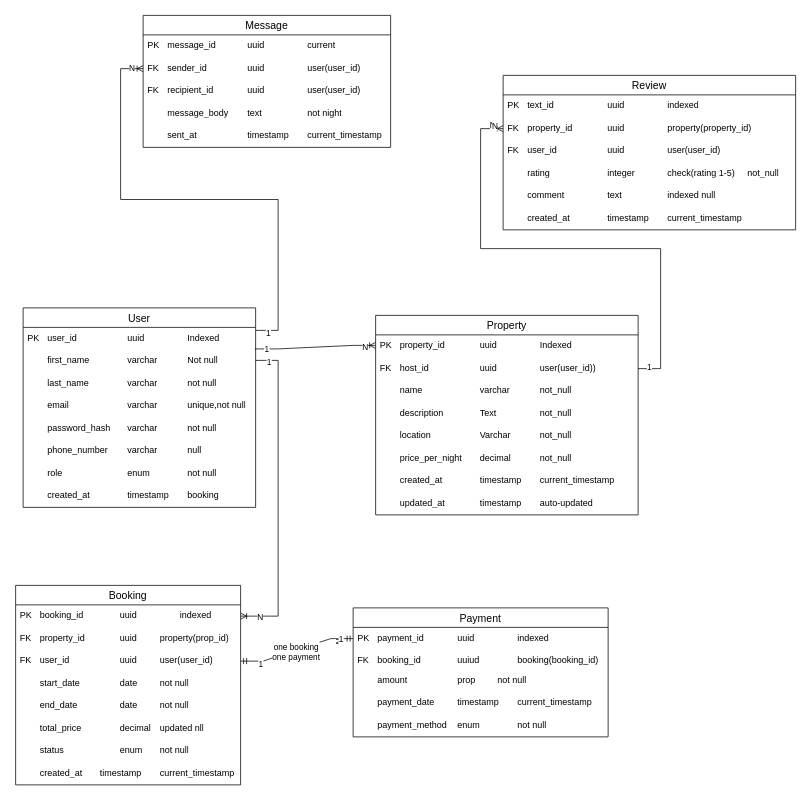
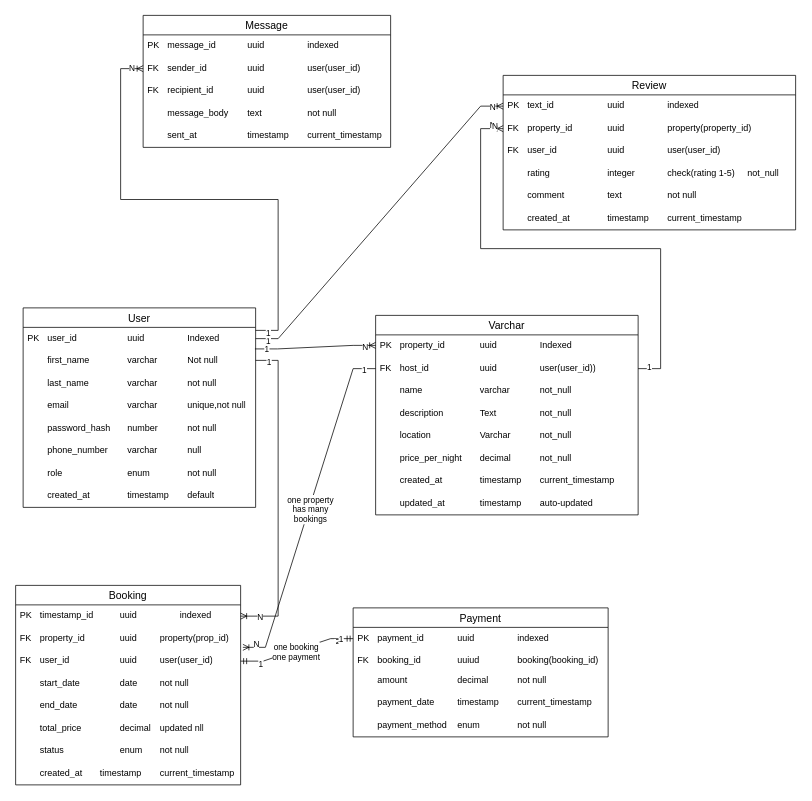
node "PK message_id uuid current": label "PK message_id uuid current" -> "PK message_id uuid indexed"
node "message_body text not night": label "message_body text not night" -> "message_body text not null"
node "comment text indexed null": label "comment text indexed null" -> "comment text not null"
edge "PK user_id uuid Indexed" -> "PK text_id uuid indexed": added, labels "1", "N"
node "Property": label "Property" -> "Varchar"
node "password_hash varchar not null": label "password_hash varchar not null" -> "password_hash number not null"
edge "FK host_id uuid user(user_id))" -> "FK property_id uuid property(prop_id)": added, labels "1", "one property has many bookings", "N"
node "created_at timestamp booking": label "created_at timestamp booking" -> "created_at timestamp default"
node "PK booking_id uuid indexed": label "PK booking_id uuid indexed" -> "PK timestamp_id uuid indexed"
node "amount prop not null": label "amount prop not null" -> "amount decimal not null"
